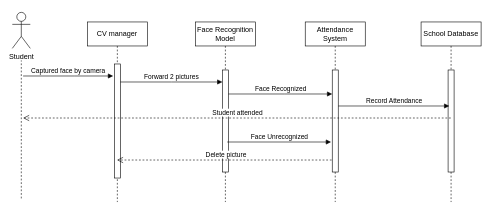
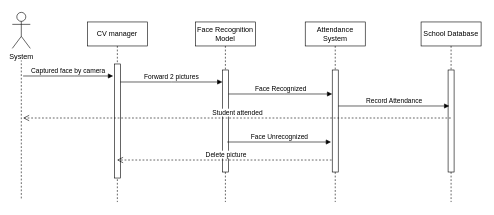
node "Student": label "Student" -> "System"
